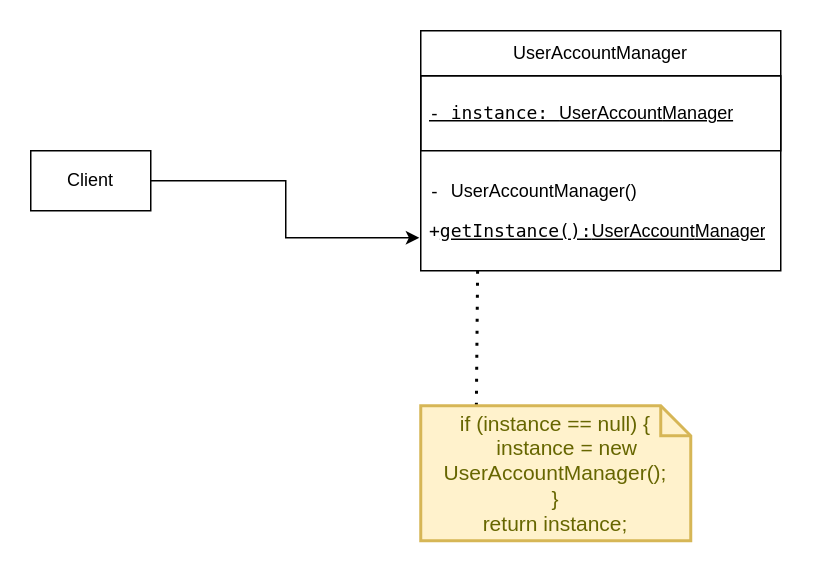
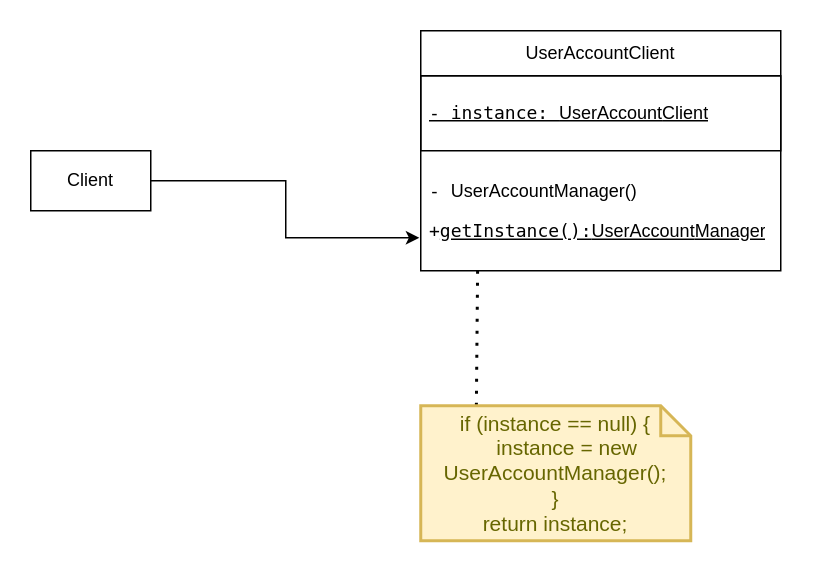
node "UserAccountManager": label "UserAccountManager" -> "UserAccountClient"
node "- instance: UserAccountManager": label "- instance: UserAccountManager" -> "- instance: UserAccountClient"
